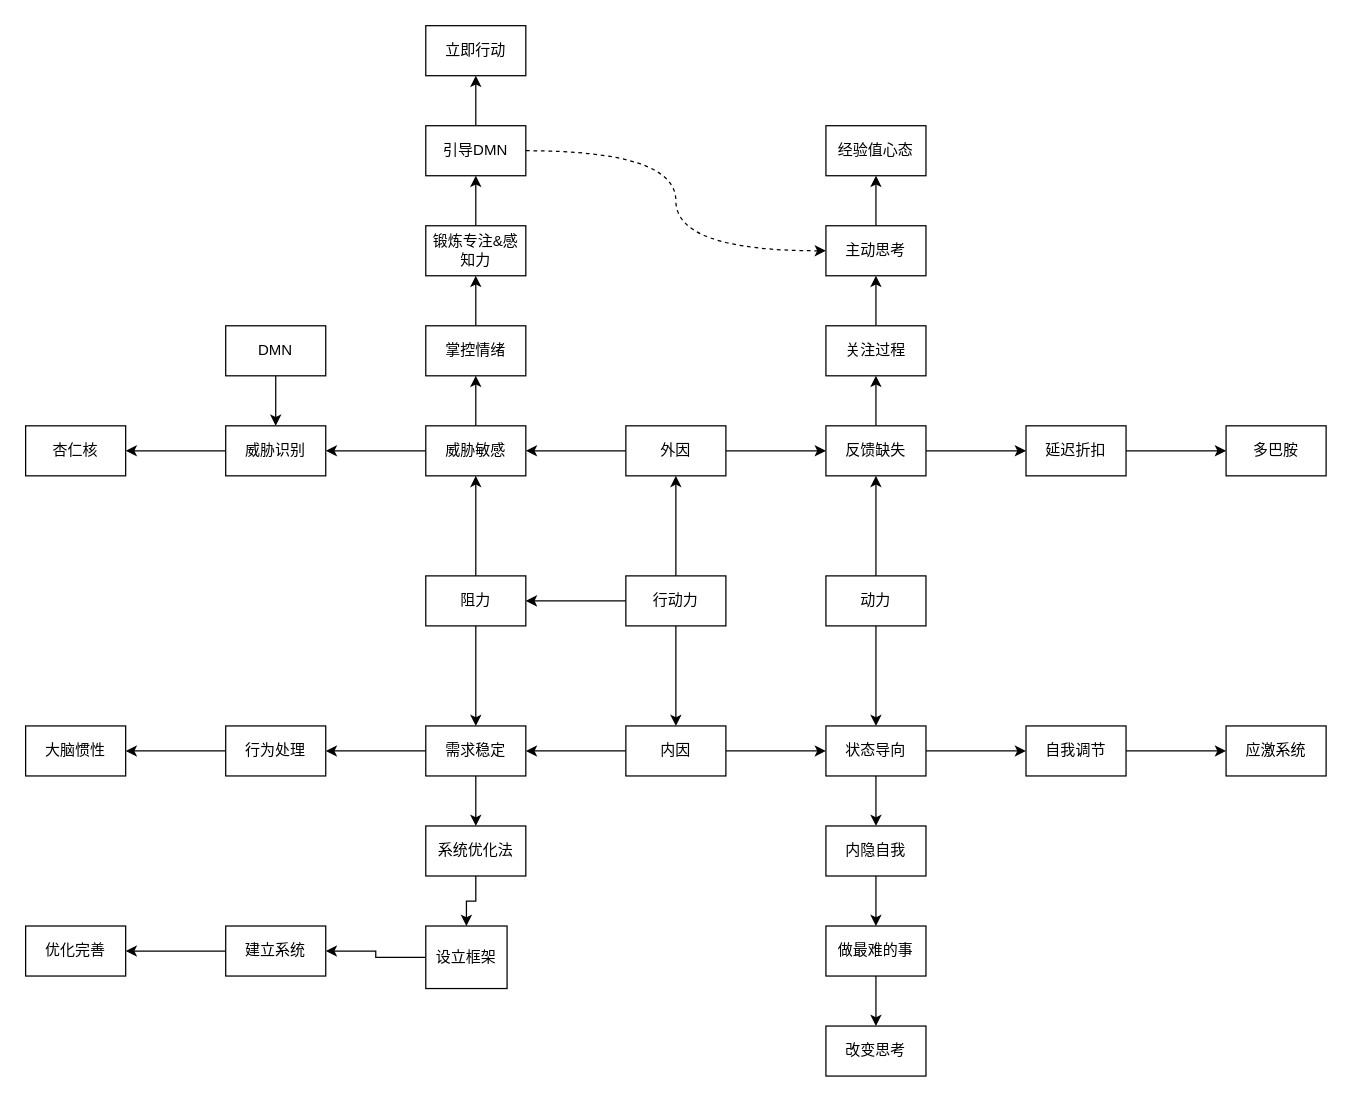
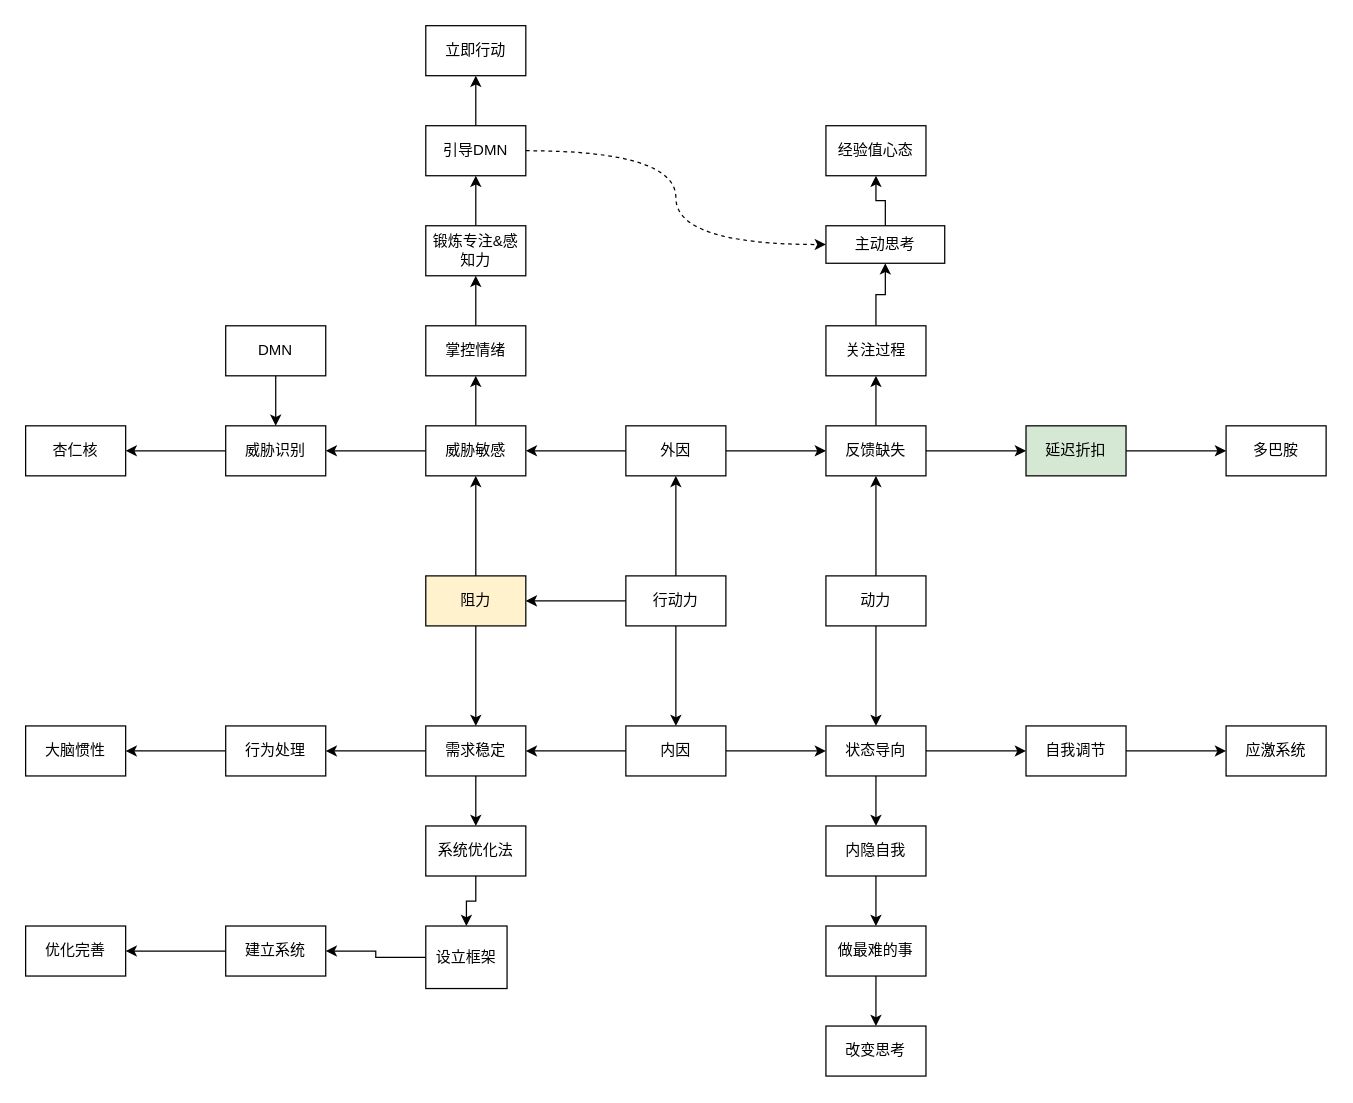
node "主动思考": size 100x50 -> 119x38
node "延迟折扣": fillcolor #ffffff -> #d5e8d4
node "阻力": fillcolor #ffffff -> #fff2cc
